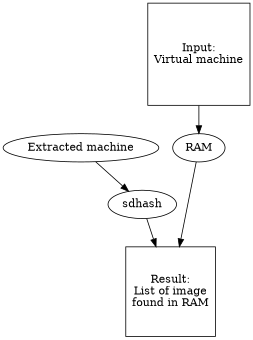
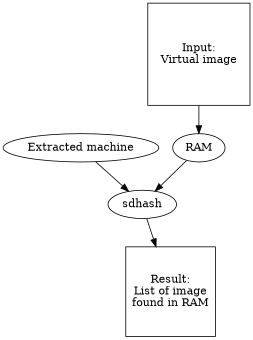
node "Input: Virtual machine": label "Input: Virtual machine" -> "Input: Virtual image"
edge "RAM" -> "Result: List of image found in RAM": now "RAM" -> "sdhash"
